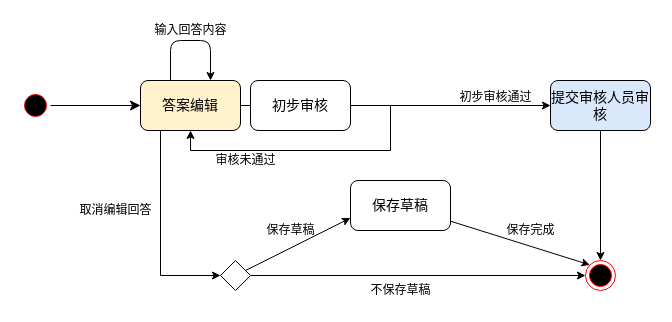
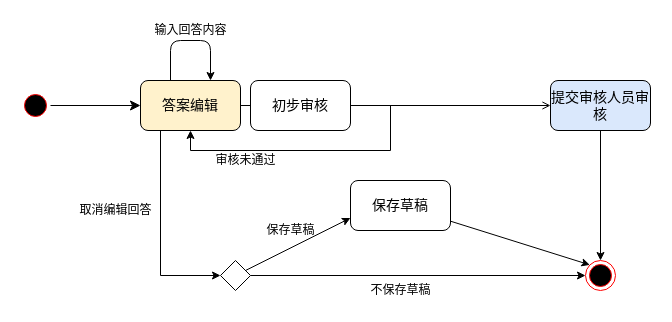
node "初步审核通过": removed
edge "初步审核" -> "提交审核人员审核": arrowhead classic -> open
node "保存完成": removed
